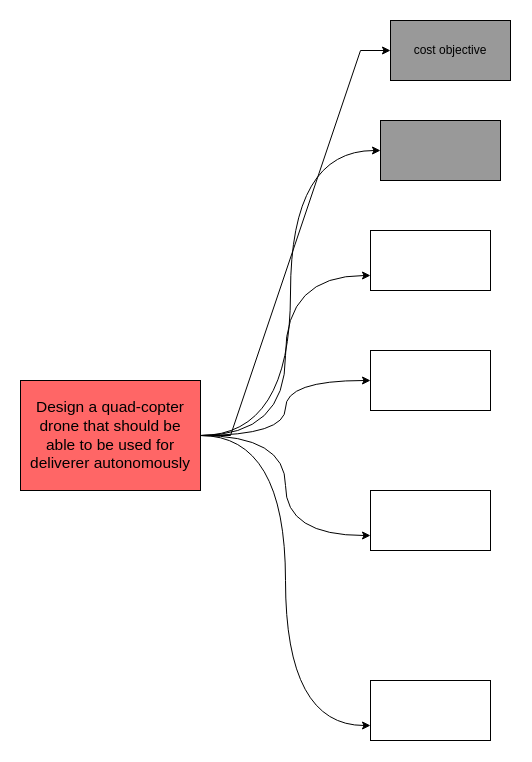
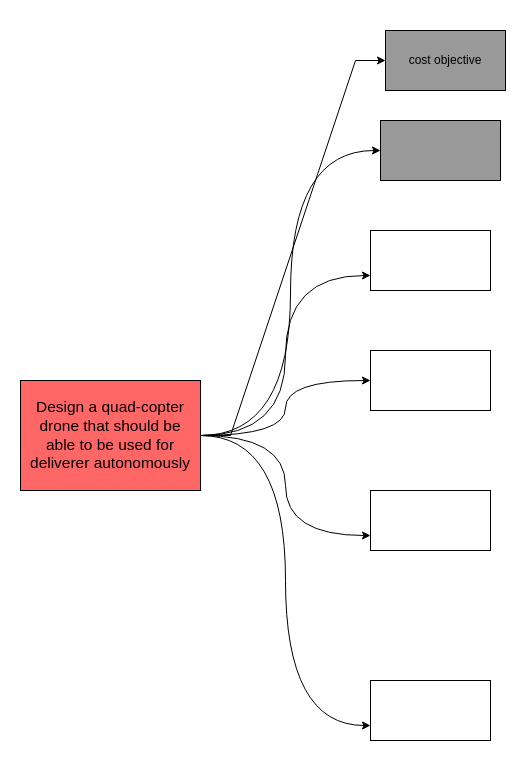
node "cost objective": moved (451, 51) -> (446, 61)
